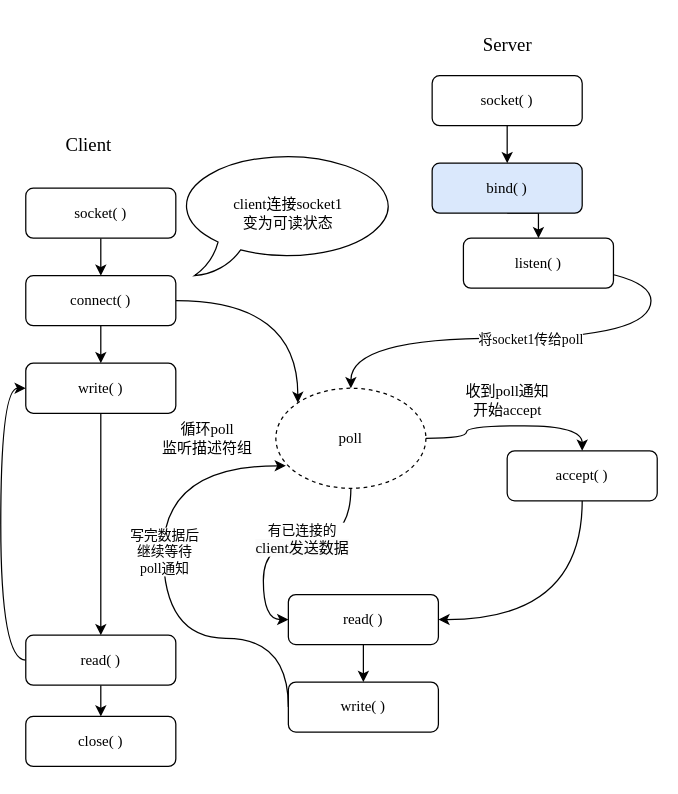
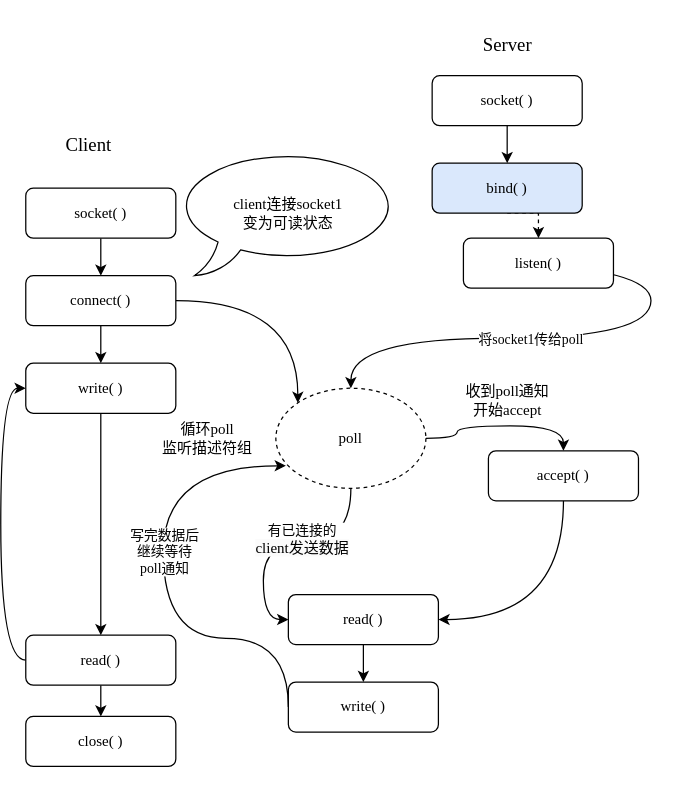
edge "bind( )" -> "listen( )": style solid -> dashed
node "accept( )": moved (582, 476) -> (563, 476)
